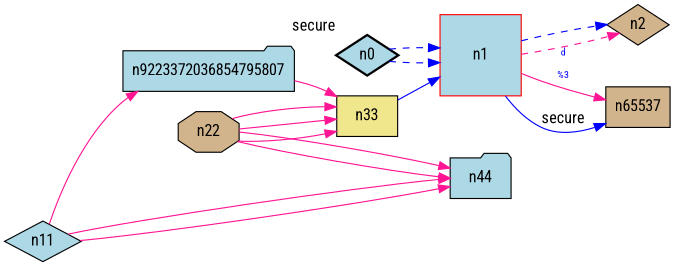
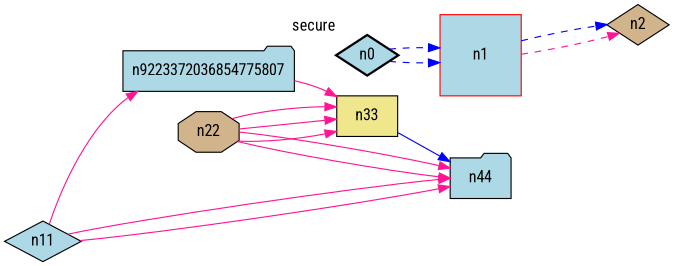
node "n9223372036854795807": label "n9223372036854795807" -> "n9223372036854775807"
edge "n33" -> "n1": now "n33" -> "n44"
node "n65537": removed
